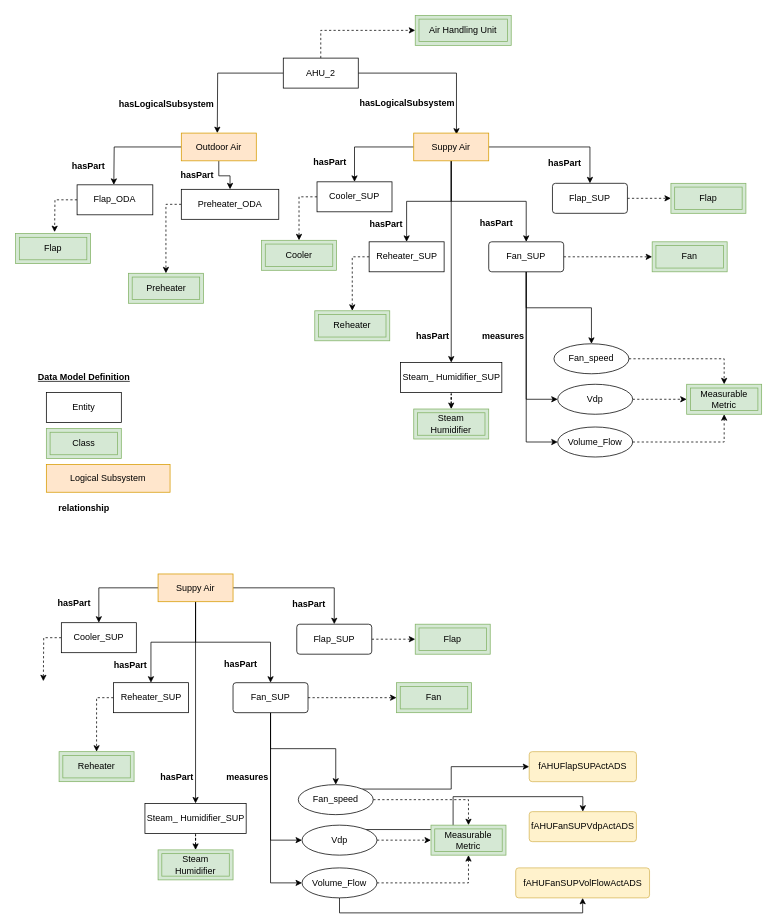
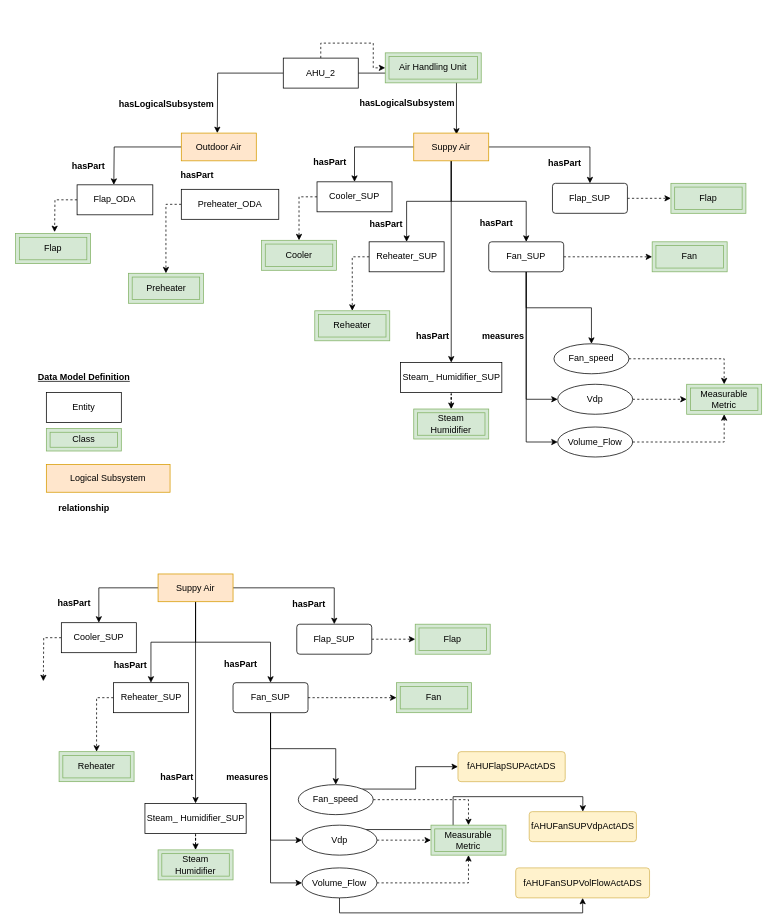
node "Air Handling Unit": moved (463, 30) -> (433, 68)
edge "Outdoor Air" -> "Preheater_ODA": removed
node "Class": size 75x30 -> 75x23
node "fAHUFlapSUPActADS": moved (583, 767) -> (512, 767)
